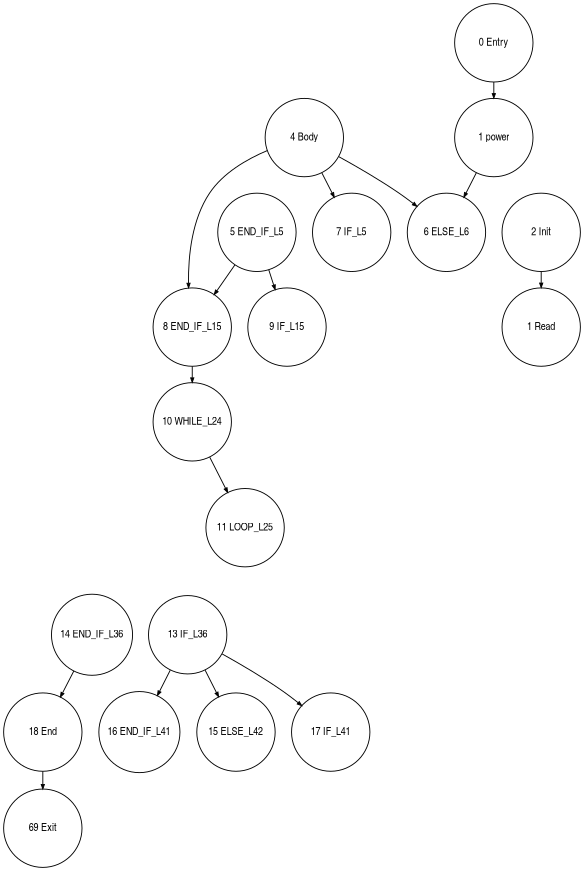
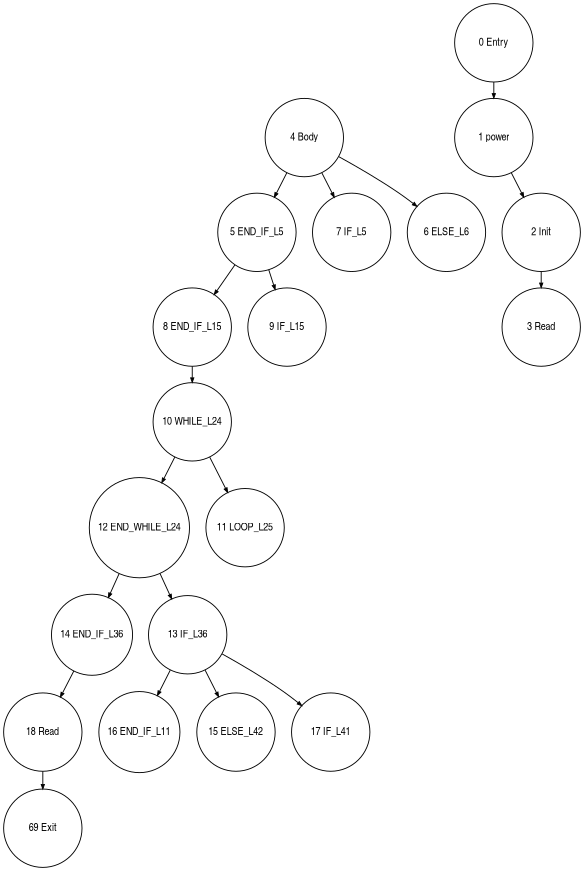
edge "1 power" -> "6 ELSE_L6": now "1 power" -> "2 Init"
edge "4 Body" -> "8 END_IF_L15": now "4 Body" -> "5 END_IF_L5"
node "1 Read": label "1 Read" -> "3 Read"
node "12 END_WHILE_L24": added
node "18 End": label "18 End" -> "18 Read"
node "16 END_IF_L41": label "16 END_IF_L41" -> "16 END_IF_L11"
